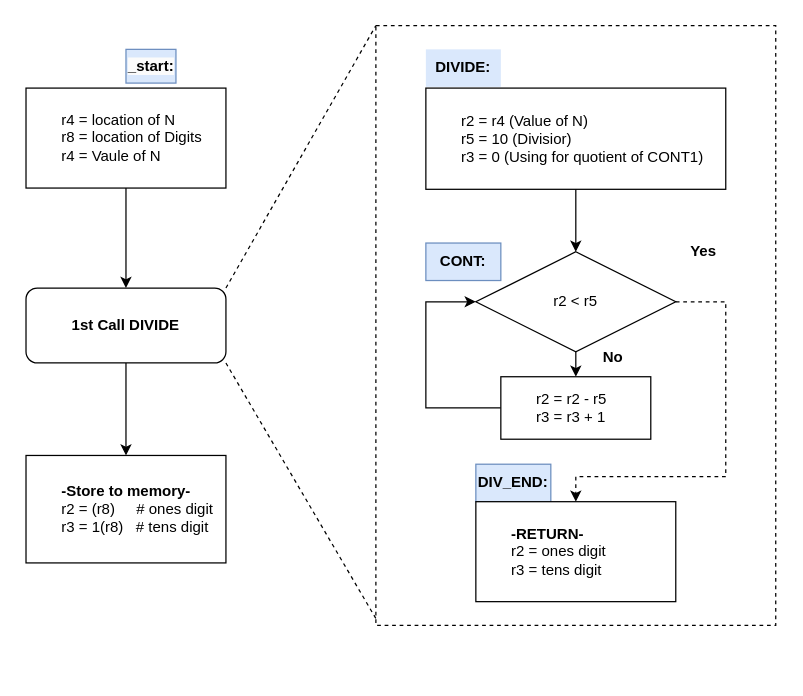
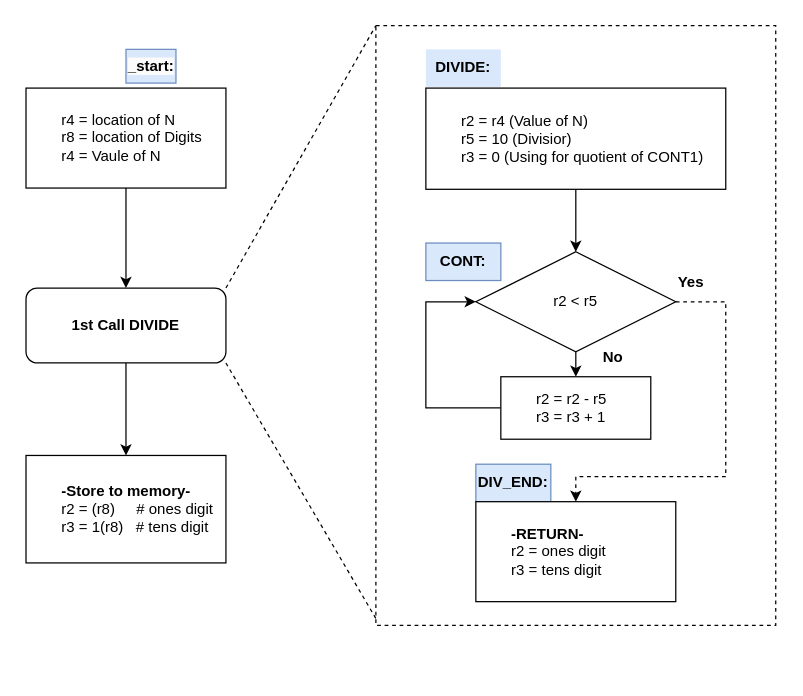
node "Yes": moved (726, 252) -> (713, 283)
